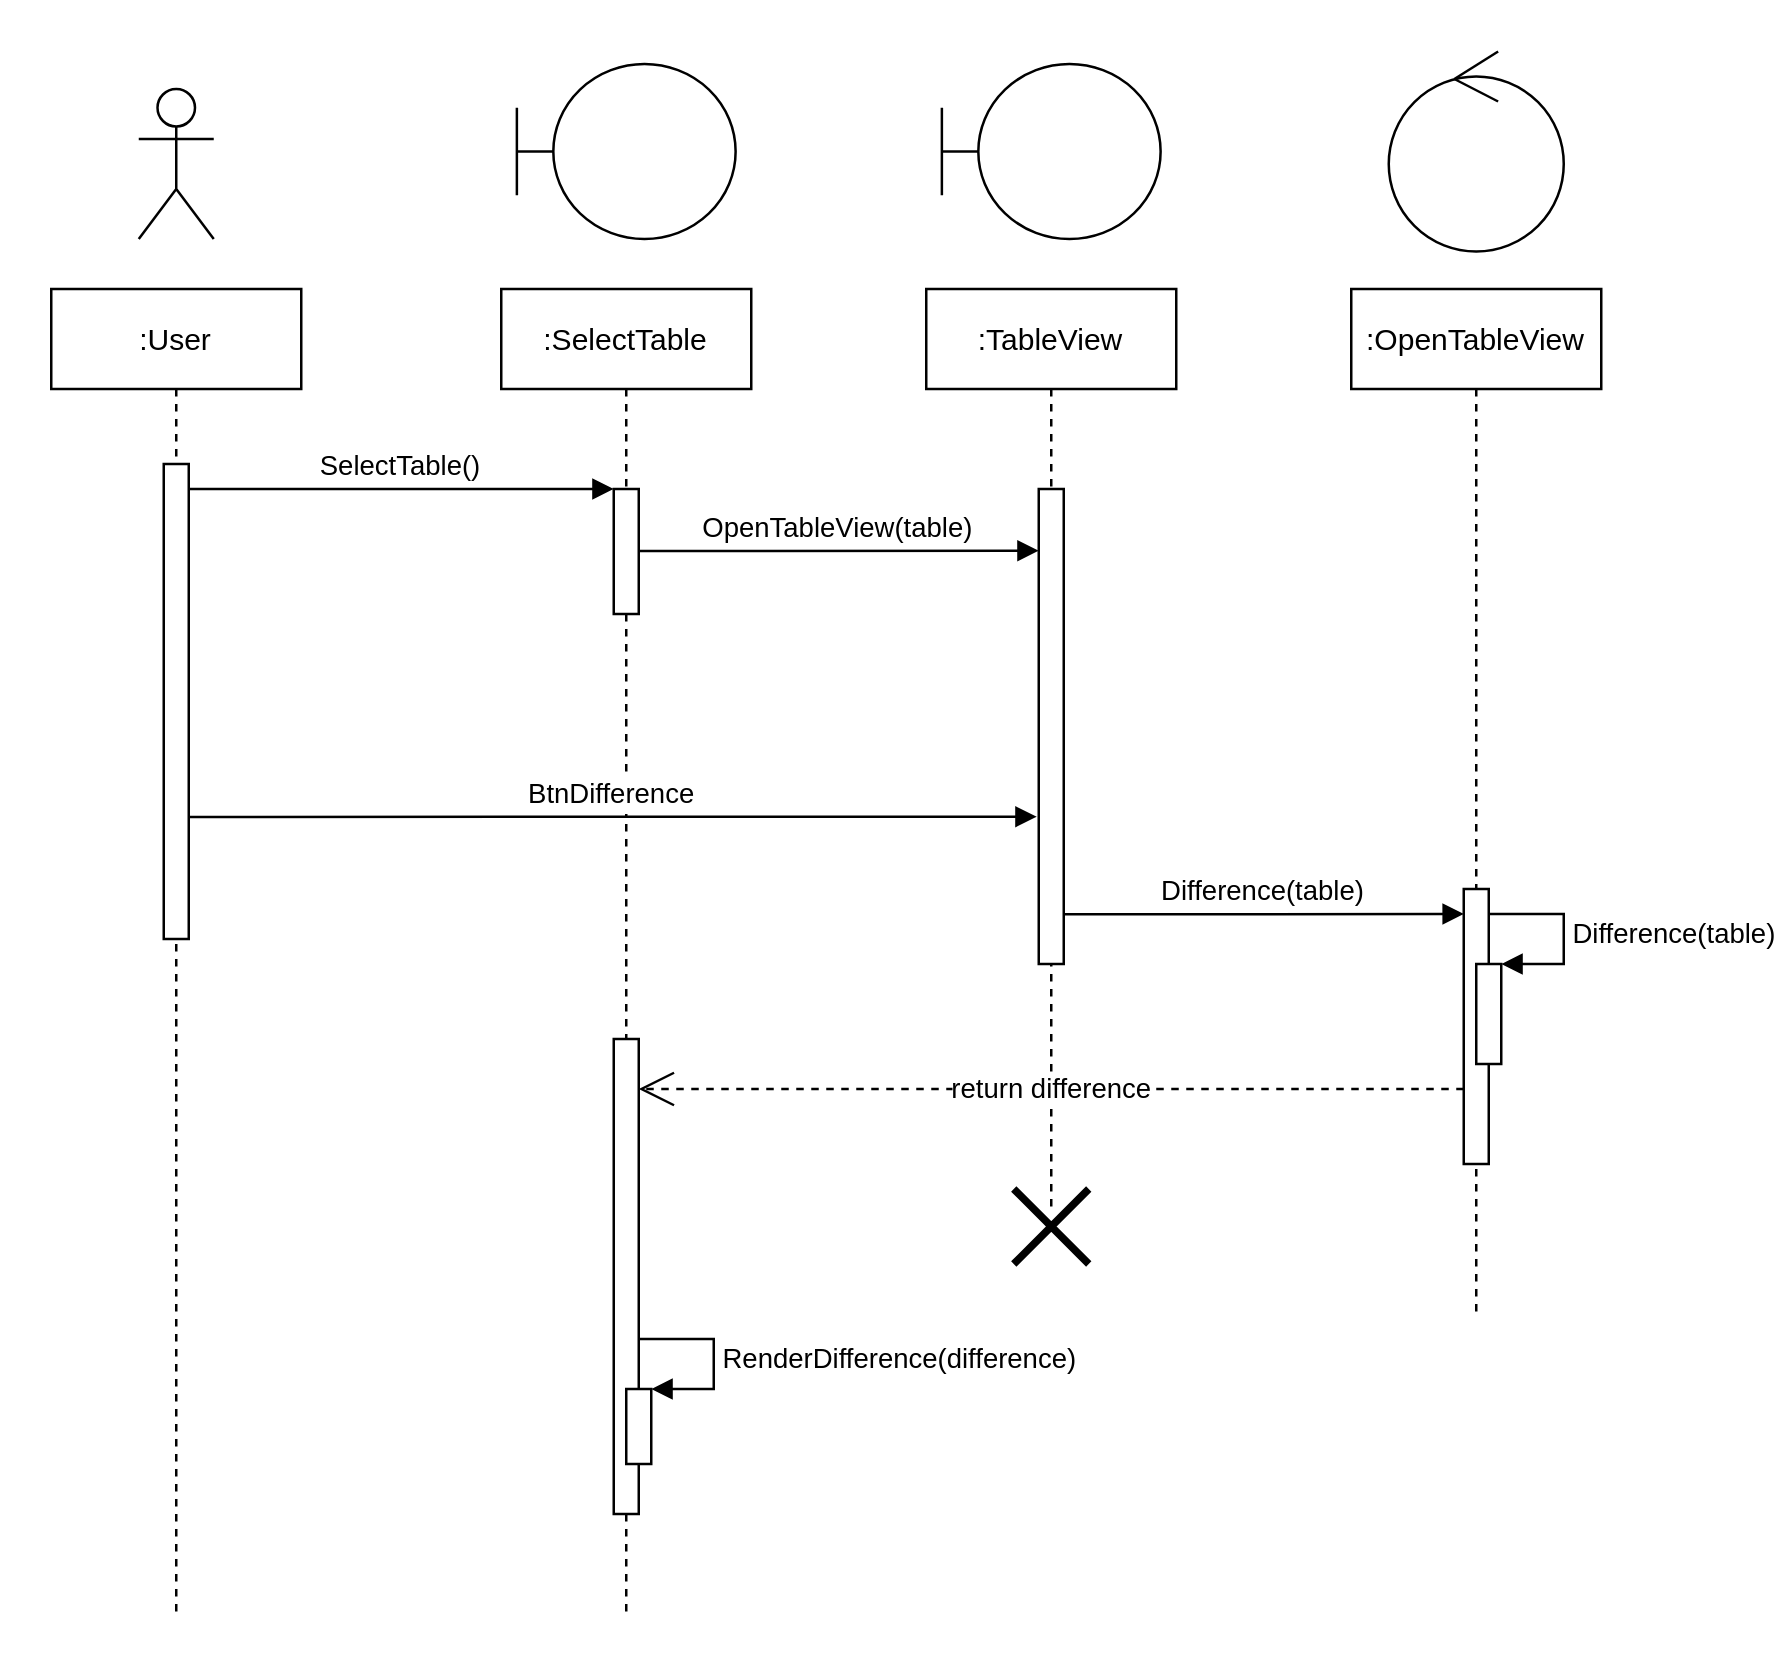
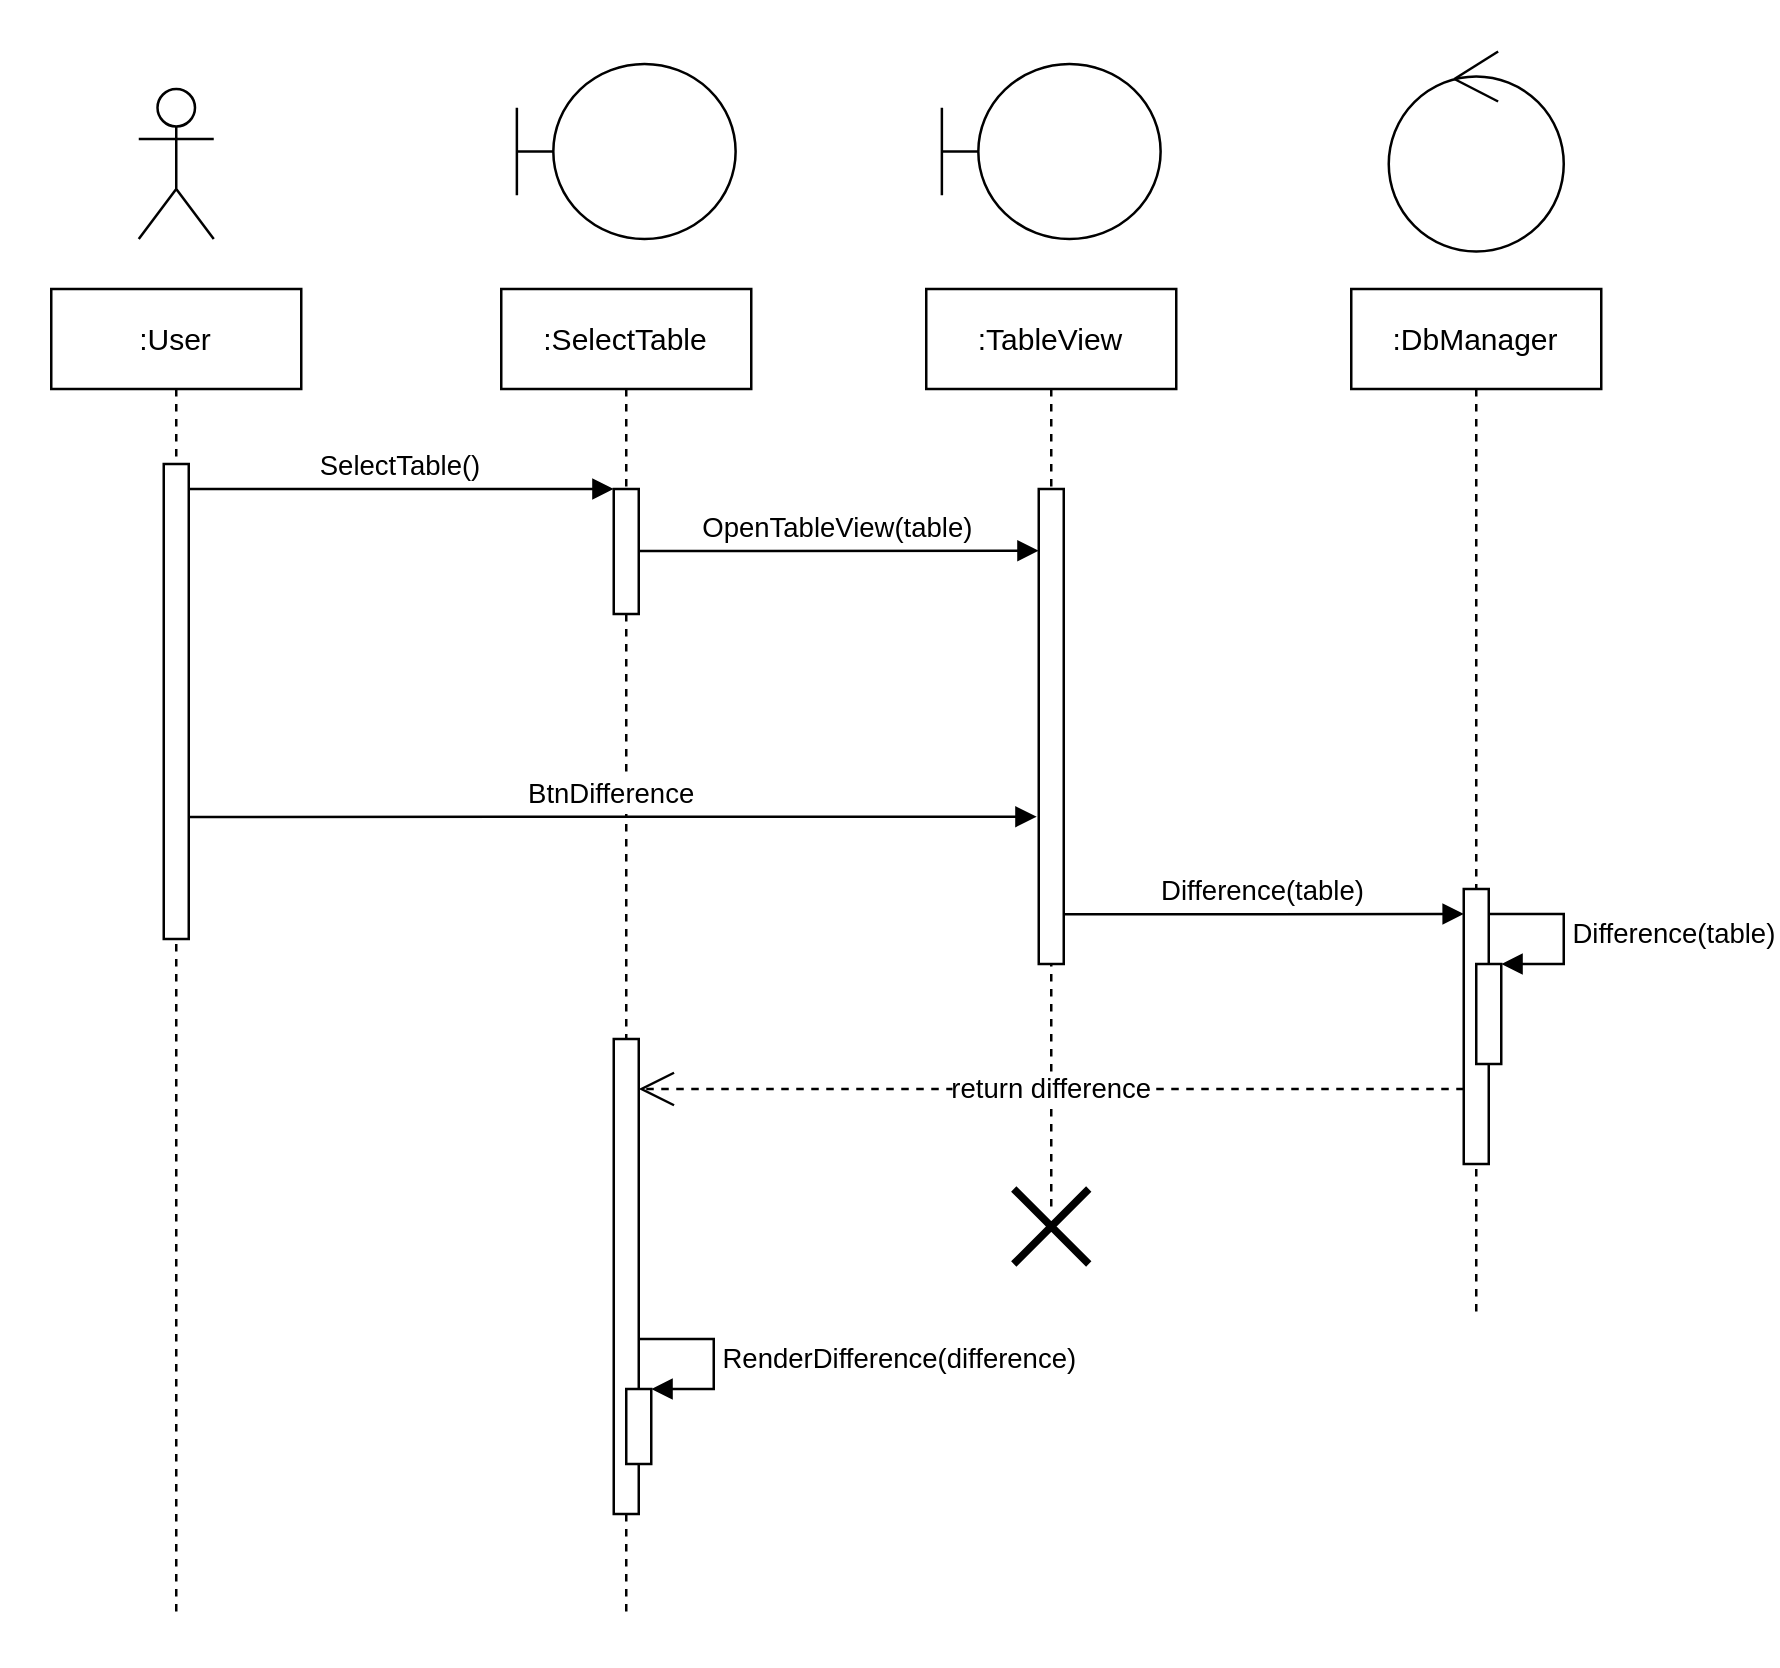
node ":OpenTableView": label ":OpenTableView" -> ":DbManager"
